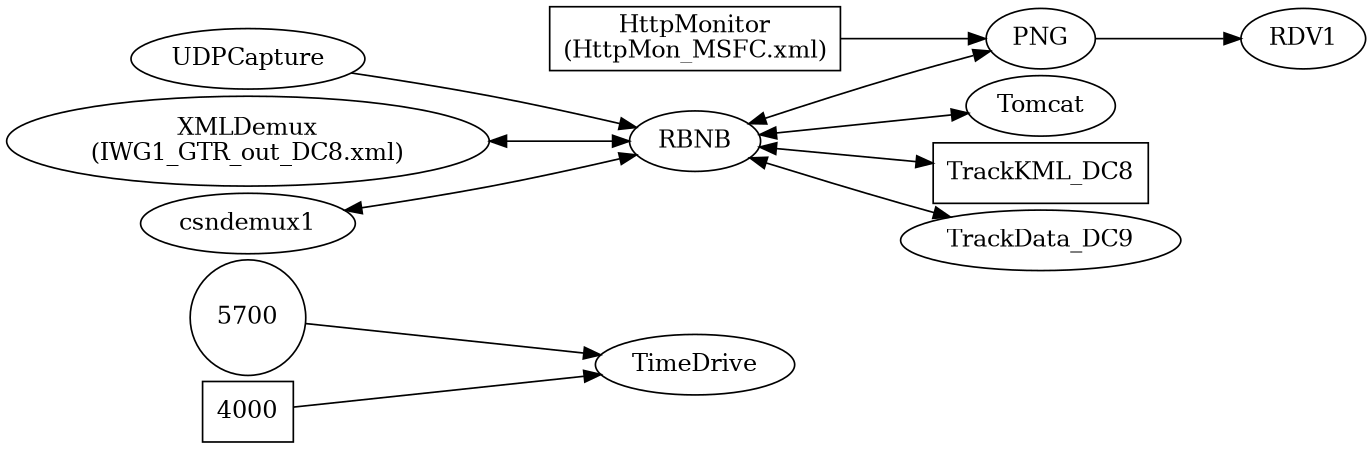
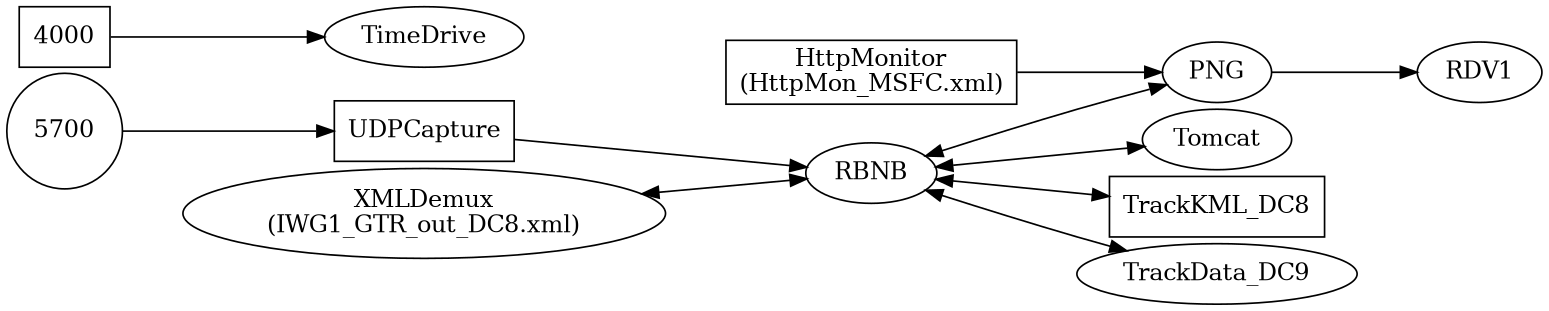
node "UDPCapture": shape ellipse -> box
node "csndemux1": removed
edge "5700" -> "TimeDrive": now "5700" -> "UDPCapture"
